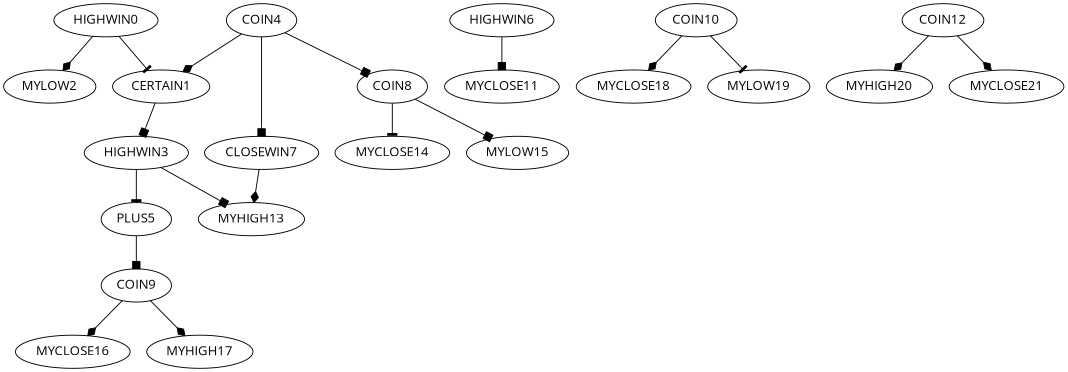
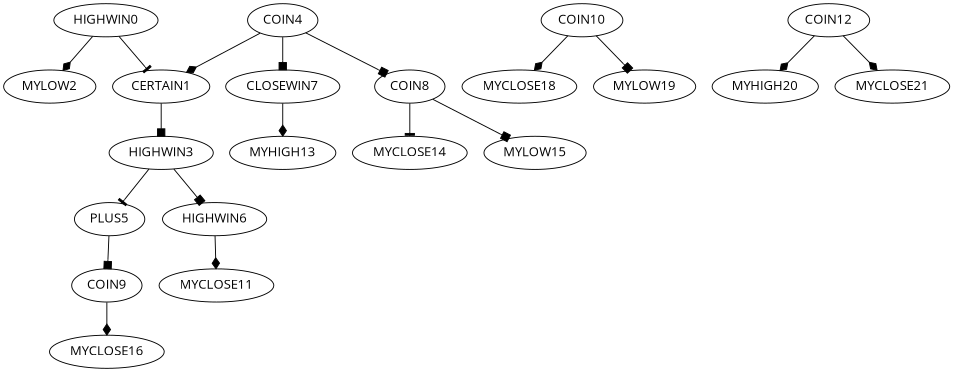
edge "HIGHWIN6" -> "MYCLOSE11": arrowhead box -> diamond
edge "COIN10" -> "MYLOW19": arrowhead tee -> box
edge "HIGHWIN3" -> "MYHIGH13": now "HIGHWIN3" -> "HIGHWIN6"
node "MYHIGH17": removed
